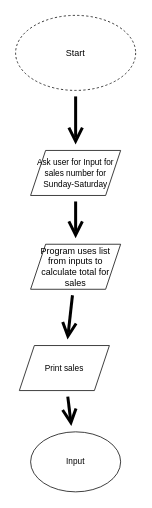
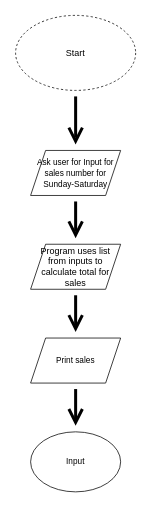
node "Print sales": moved (64, 368) -> (75, 360)
